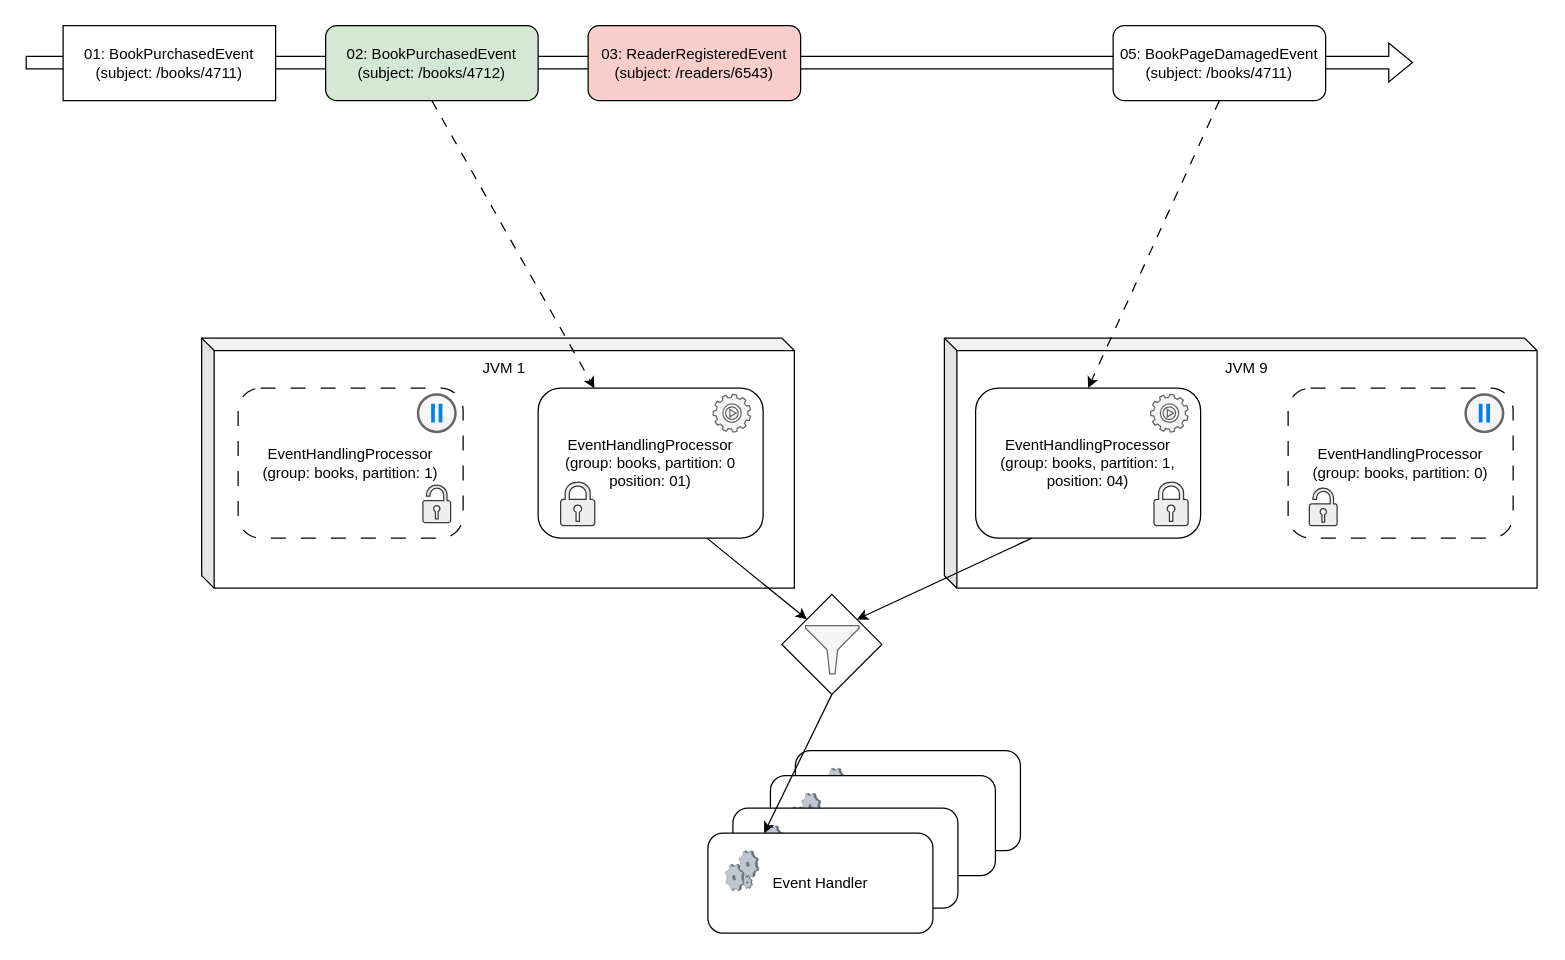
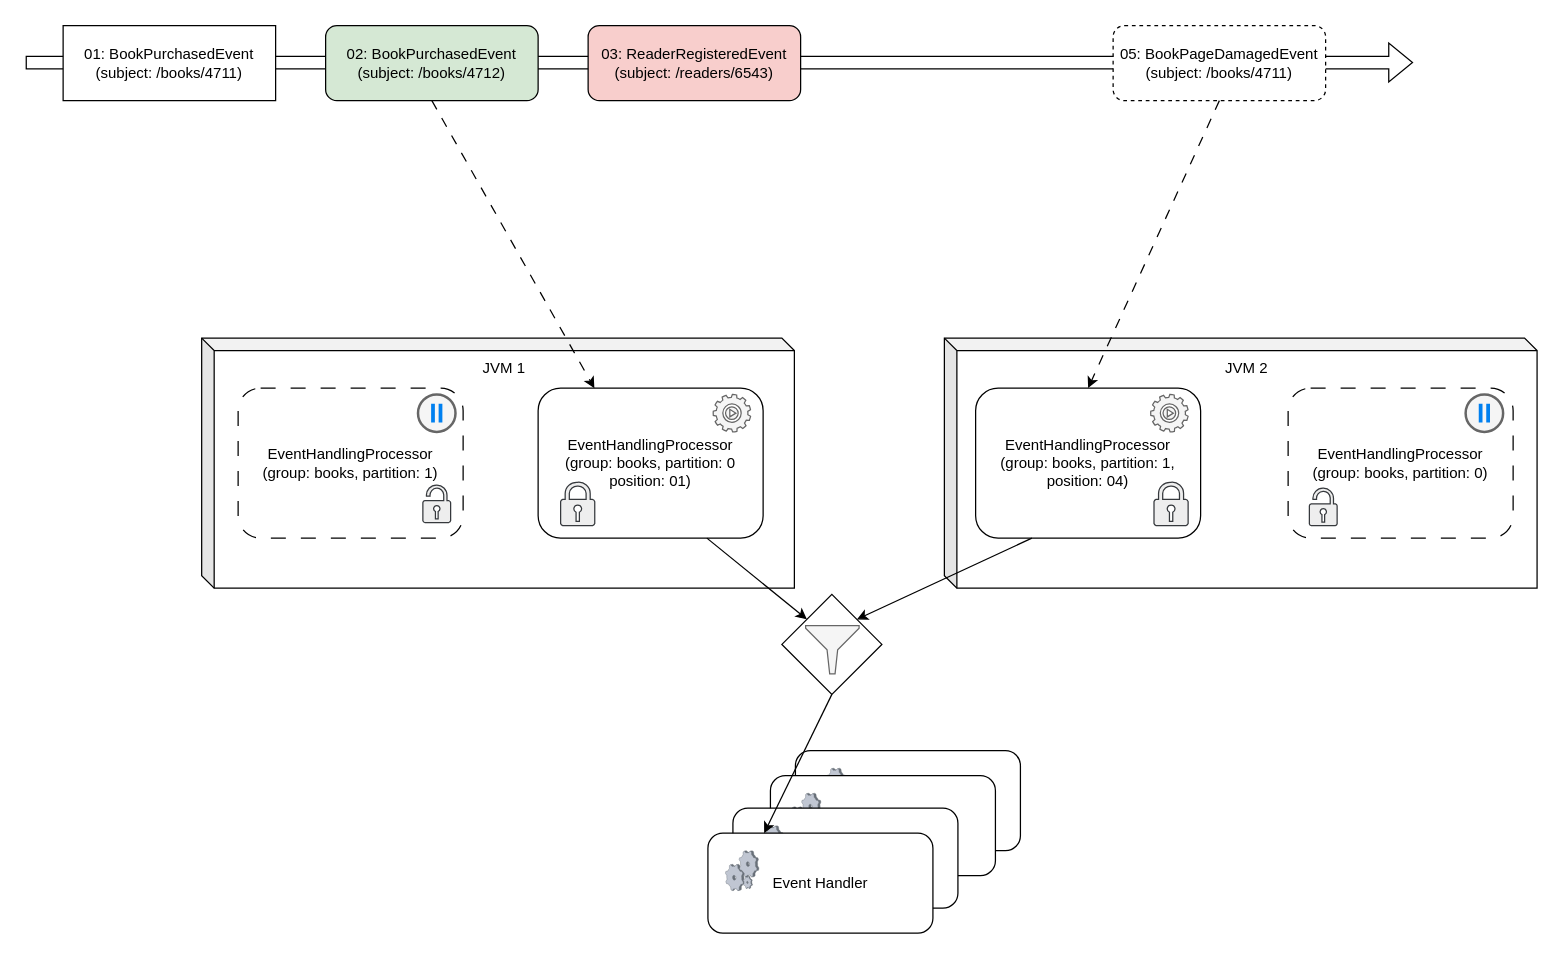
node "05: BookPageDamagedEvent (subject: /books/4711)": style solid -> dashed
node "JVM 9": label "JVM 9" -> "JVM 2"
